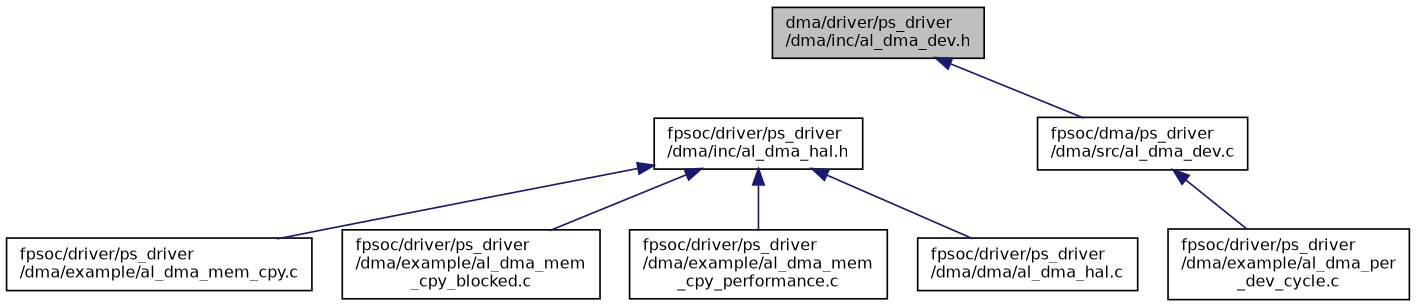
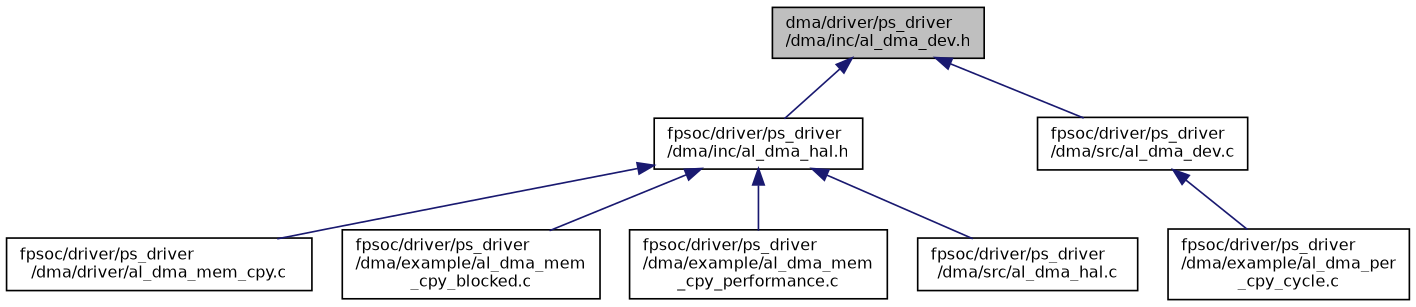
edge "fpsoc/driver/ps_driver /dma/inc/al_dma_hal.h" -> "dma/driver/ps_driver /dma/inc/al_dma_dev.h": added
node "fpsoc/dma/ps_driver /dma/src/al_dma_dev.c": label "fpsoc/dma/ps_driver /dma/src/al_dma_dev.c" -> "fpsoc/driver/ps_driver /dma/src/al_dma_dev.c"
node "fpsoc/driver/ps_driver /dma/example/al_dma_mem_cpy.c": label "fpsoc/driver/ps_driver /dma/example/al_dma_mem_cpy.c" -> "fpsoc/driver/ps_driver /dma/driver/al_dma_mem_cpy.c"
node "fpsoc/driver/ps_driver /dma/dma/al_dma_hal.c": label "fpsoc/driver/ps_driver /dma/dma/al_dma_hal.c" -> "fpsoc/driver/ps_driver /dma/src/al_dma_hal.c"
node "fpsoc/driver/ps_driver /dma/example/al_dma_per _dev_cycle.c": label "fpsoc/driver/ps_driver /dma/example/al_dma_per _dev_cycle.c" -> "fpsoc/driver/ps_driver /dma/example/al_dma_per _cpy_cycle.c"
